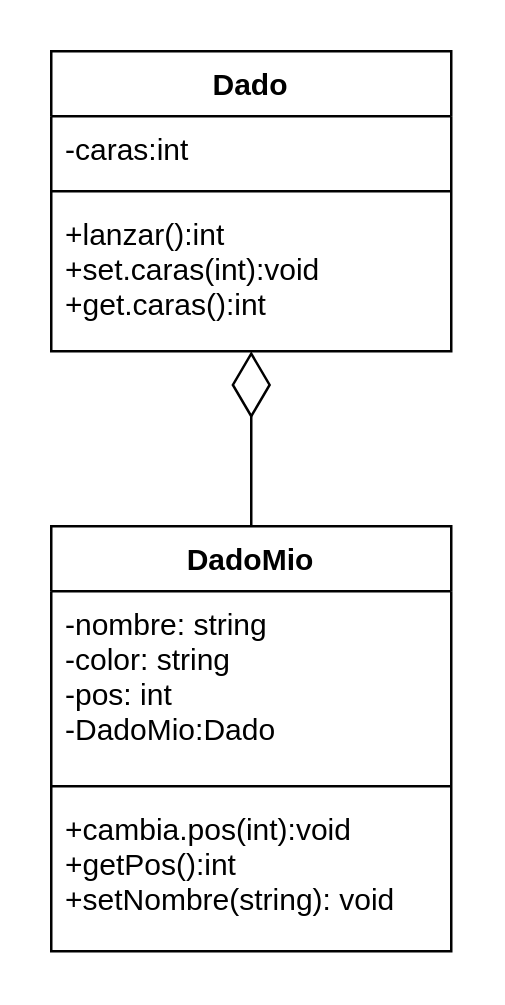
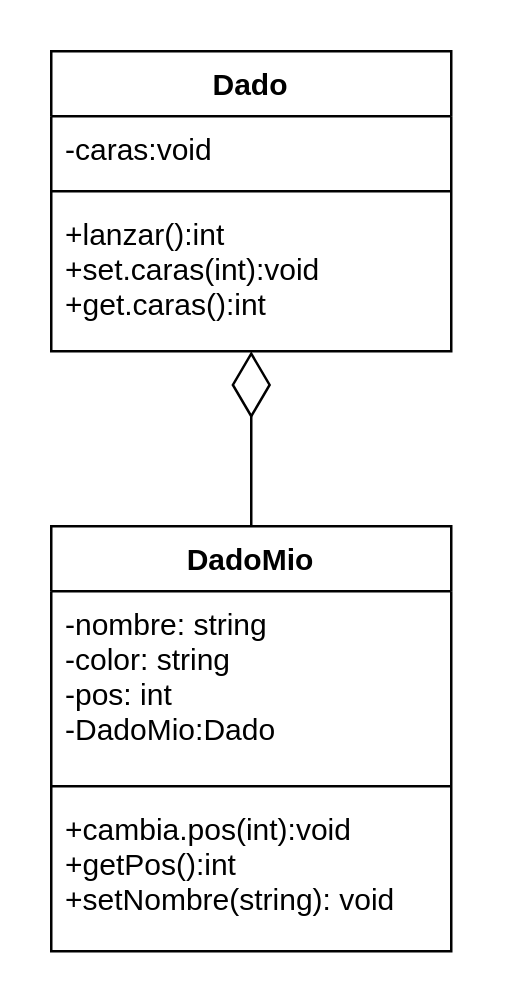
node "-caras:int": label "-caras:int" -> "-caras:void"
